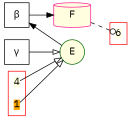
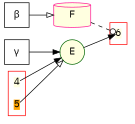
edge "β" -> "F": arrowhead normal -> onormal
edge "E" -> "β": now "E" -> "6"
edge "γ" -> "E": arrowhead onormal -> normal
edge "4" -> "E": arrowhead onormal -> normal
node "1": label "1" -> "5"
